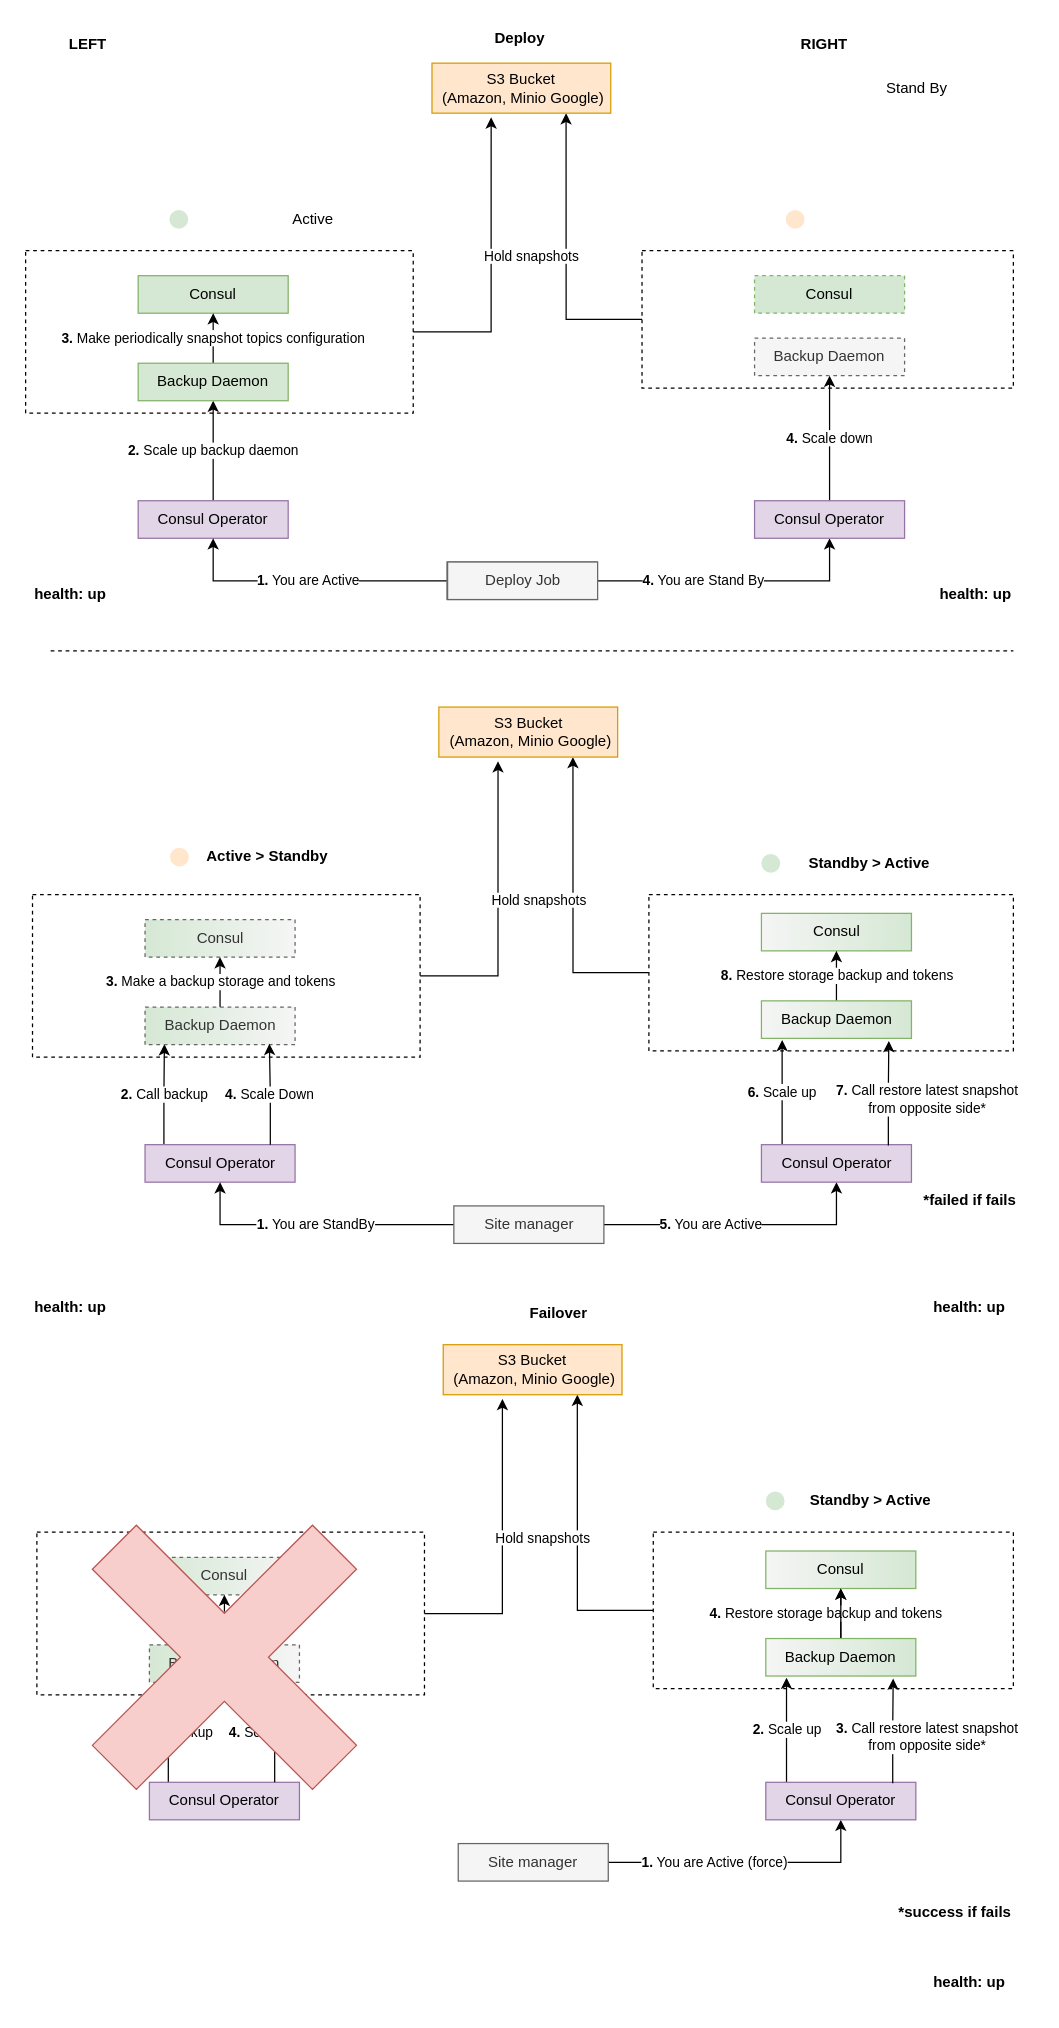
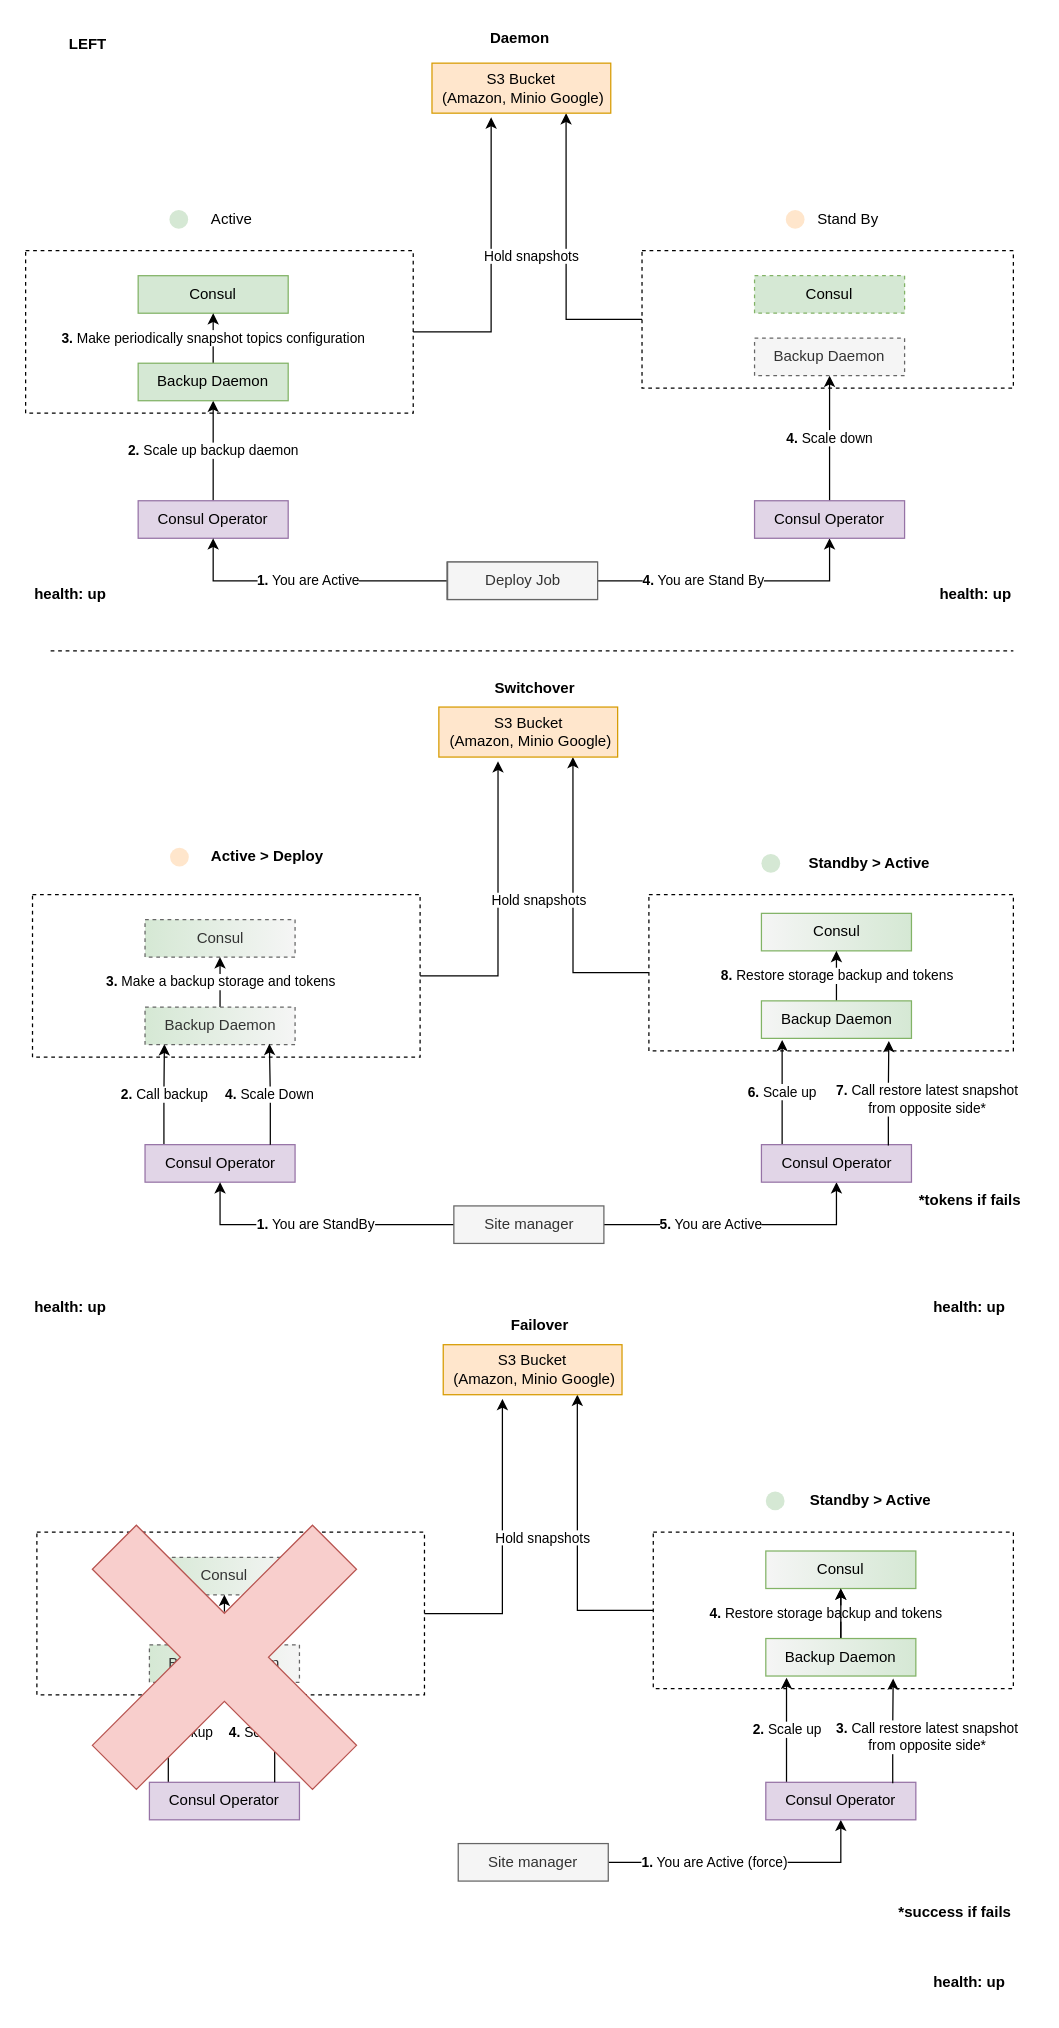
node "Deploy": label "Deploy" -> "Daemon"
node "RIGHT": removed
node "Stand By": moved (917, 88) -> (848, 219)
node "Active": moved (313, 219) -> (232, 219)
node "Switchover": added
node "Active > Standby": label "Active > Standby" -> "Active > Deploy"
node "*failed if fails": label "*failed if fails" -> "*tokens if fails"
node "Failover": moved (558, 1313) -> (539, 1326)
